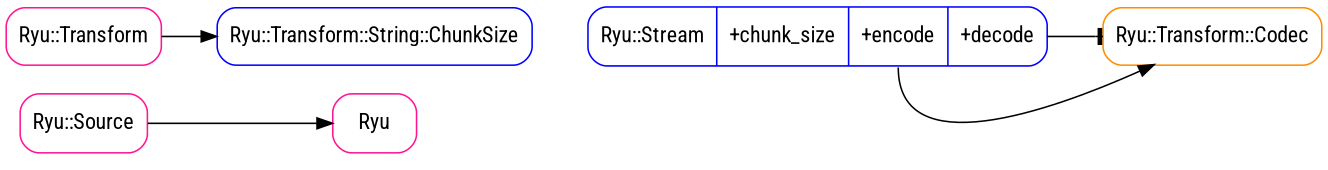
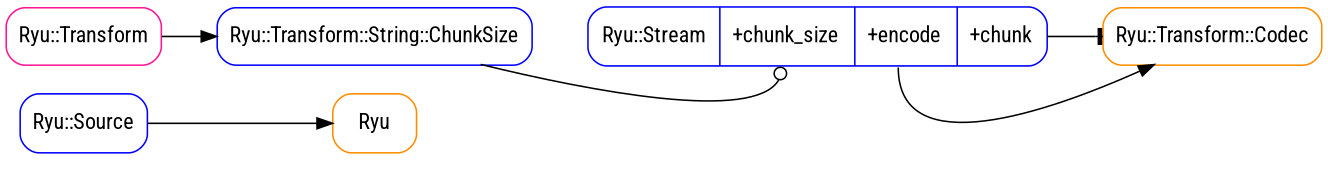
node "Ryu::Stream": text "+decode" -> "+chunk"
edge "Ryu::Transform::String::ChunkSize" -> "Ryu::Stream": added
node "Ryu::Source": color deeppink -> blue
node "Ryu": color deeppink -> darkorange
